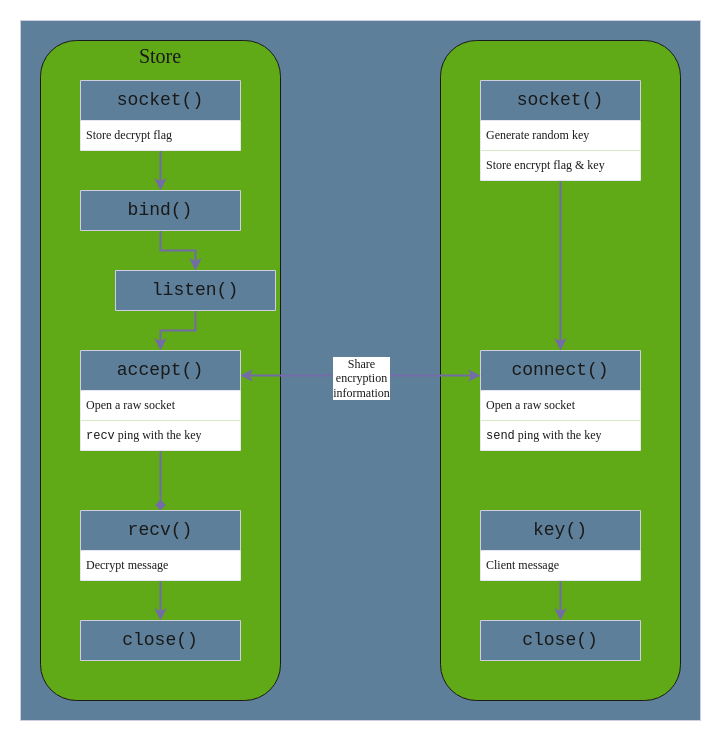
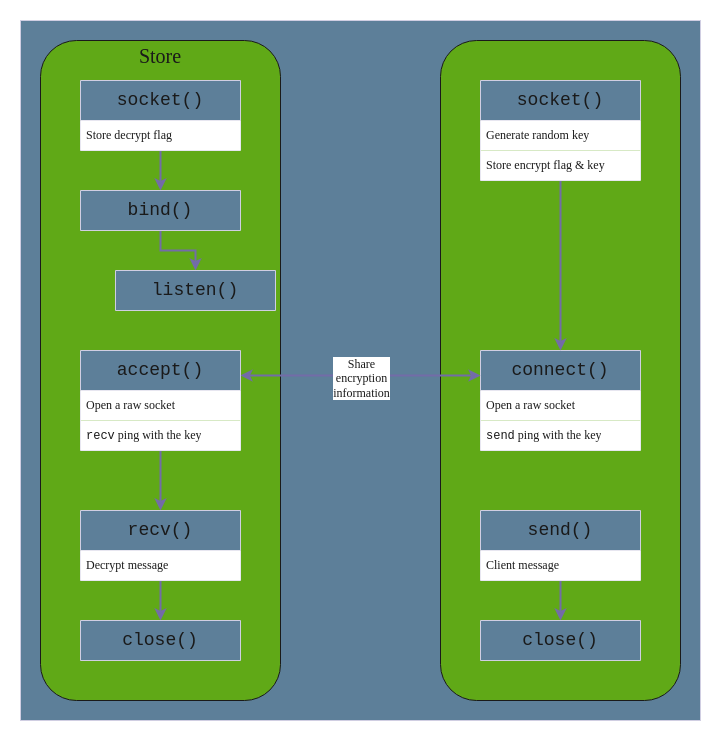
edge "listen()" -> "accept()": removed
edge "accept()" -> "recv()": arrowhead diamond -> classic
node "key()": label "key()" -> "send()"
